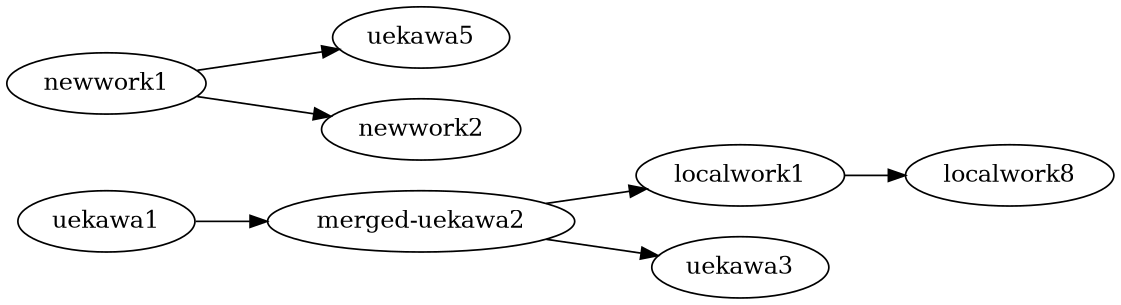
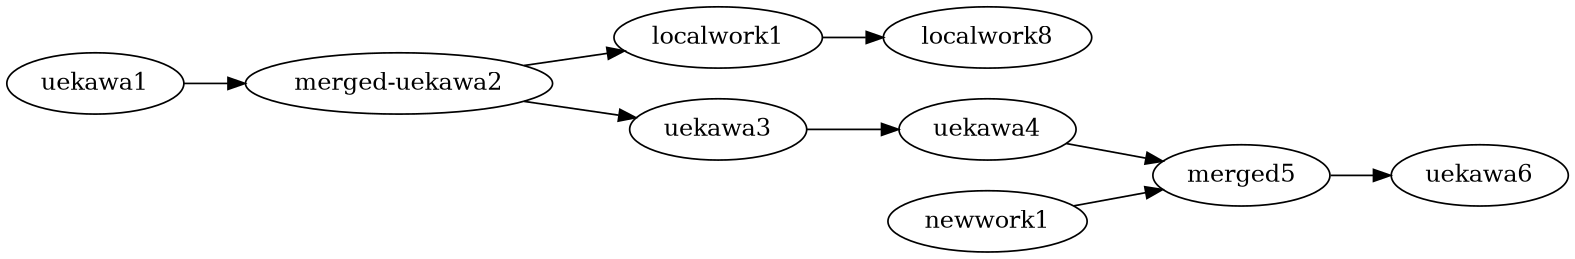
node "uekawa5": label "uekawa5" -> "merged5"
node "newwork2": removed
node "uekawa4": added
node "uekawa6": added
